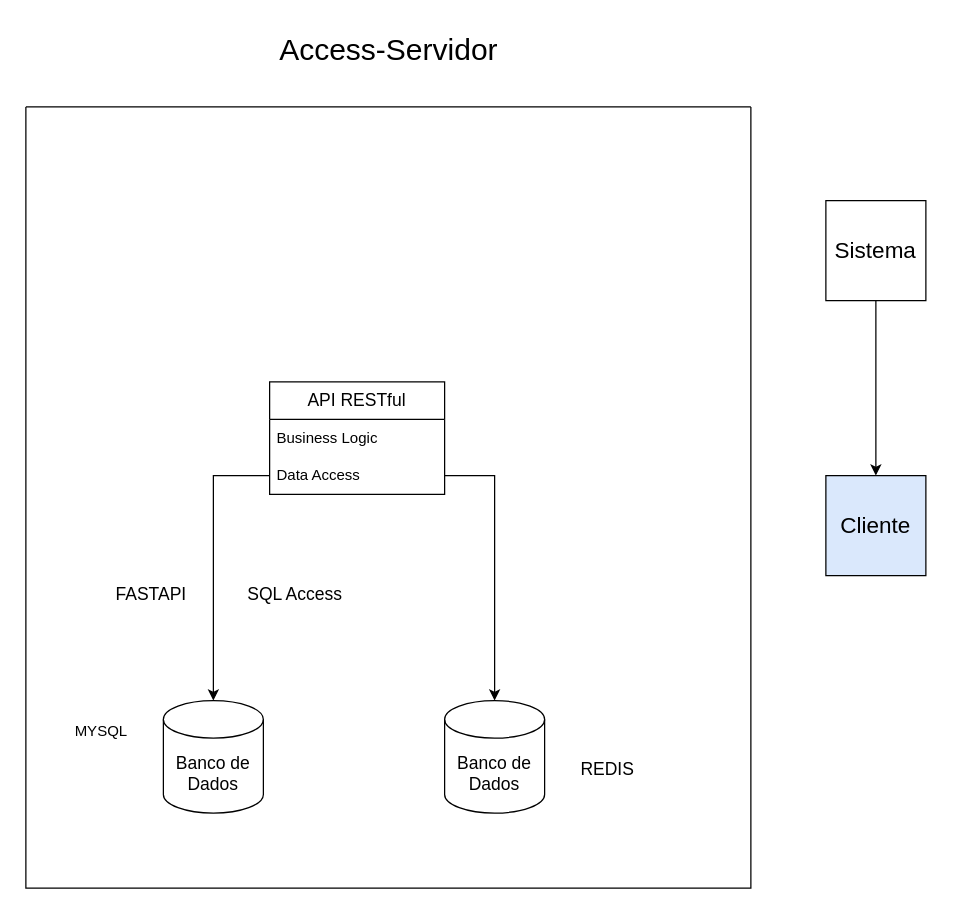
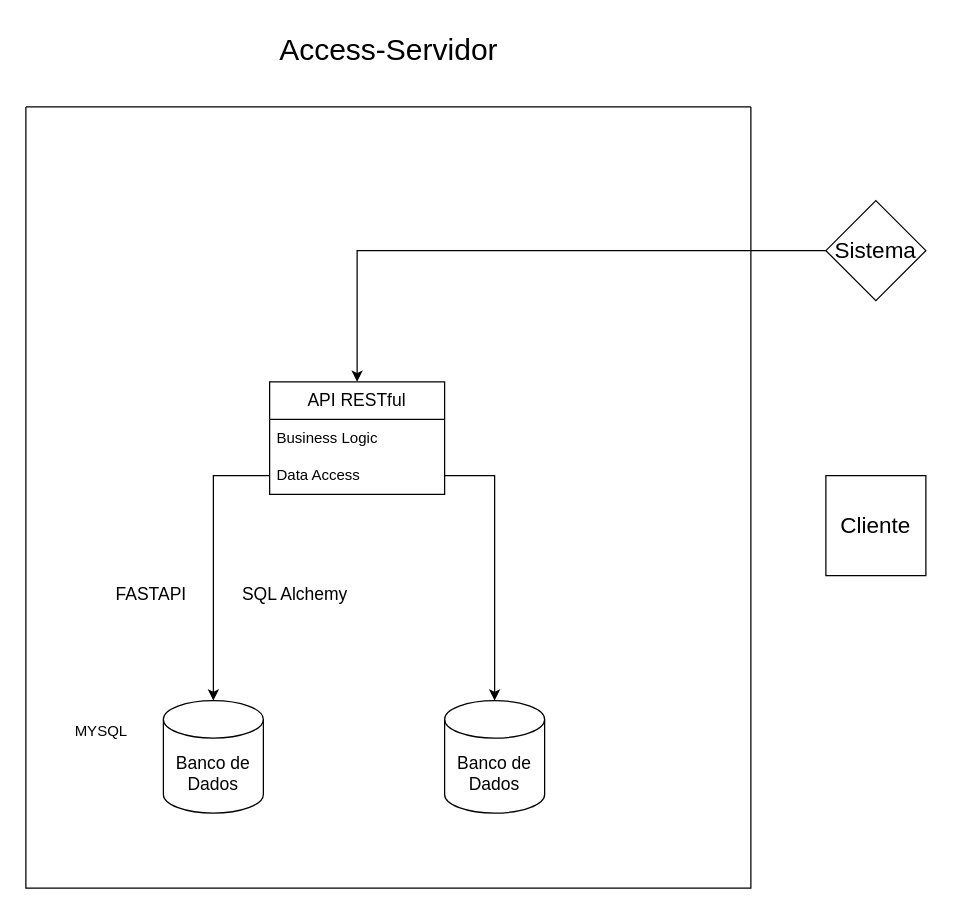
node "Sistema": shape rectangle -> diamond
edge "Sistema" -> "Cliente": now "Sistema" -> "API RESTful"
node "Cliente": fillcolor #dae8fc -> #ffffff
node "SQL Access": label "SQL Access" -> "SQL Alchemy"
node "REDIS": removed
